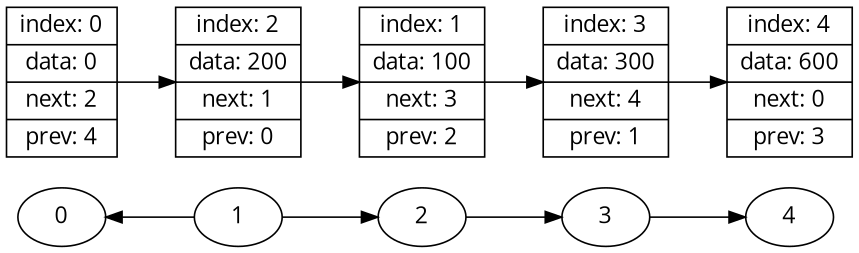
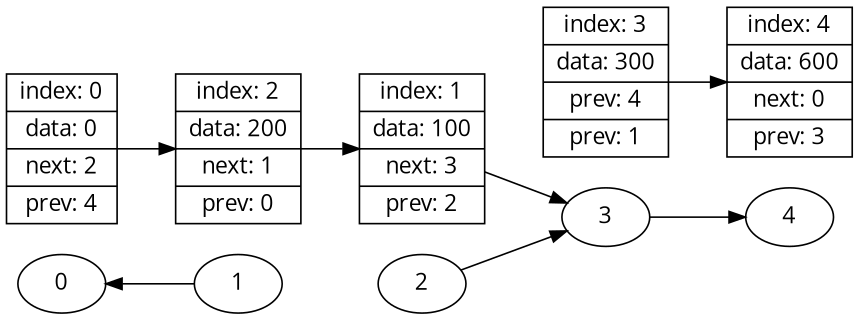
edge "index: 1" -> "index: 3": now "index: 1" -> "3"
node "index: 3": text "next: 4" -> "prev: 4"
edge "1" -> "2": removed
